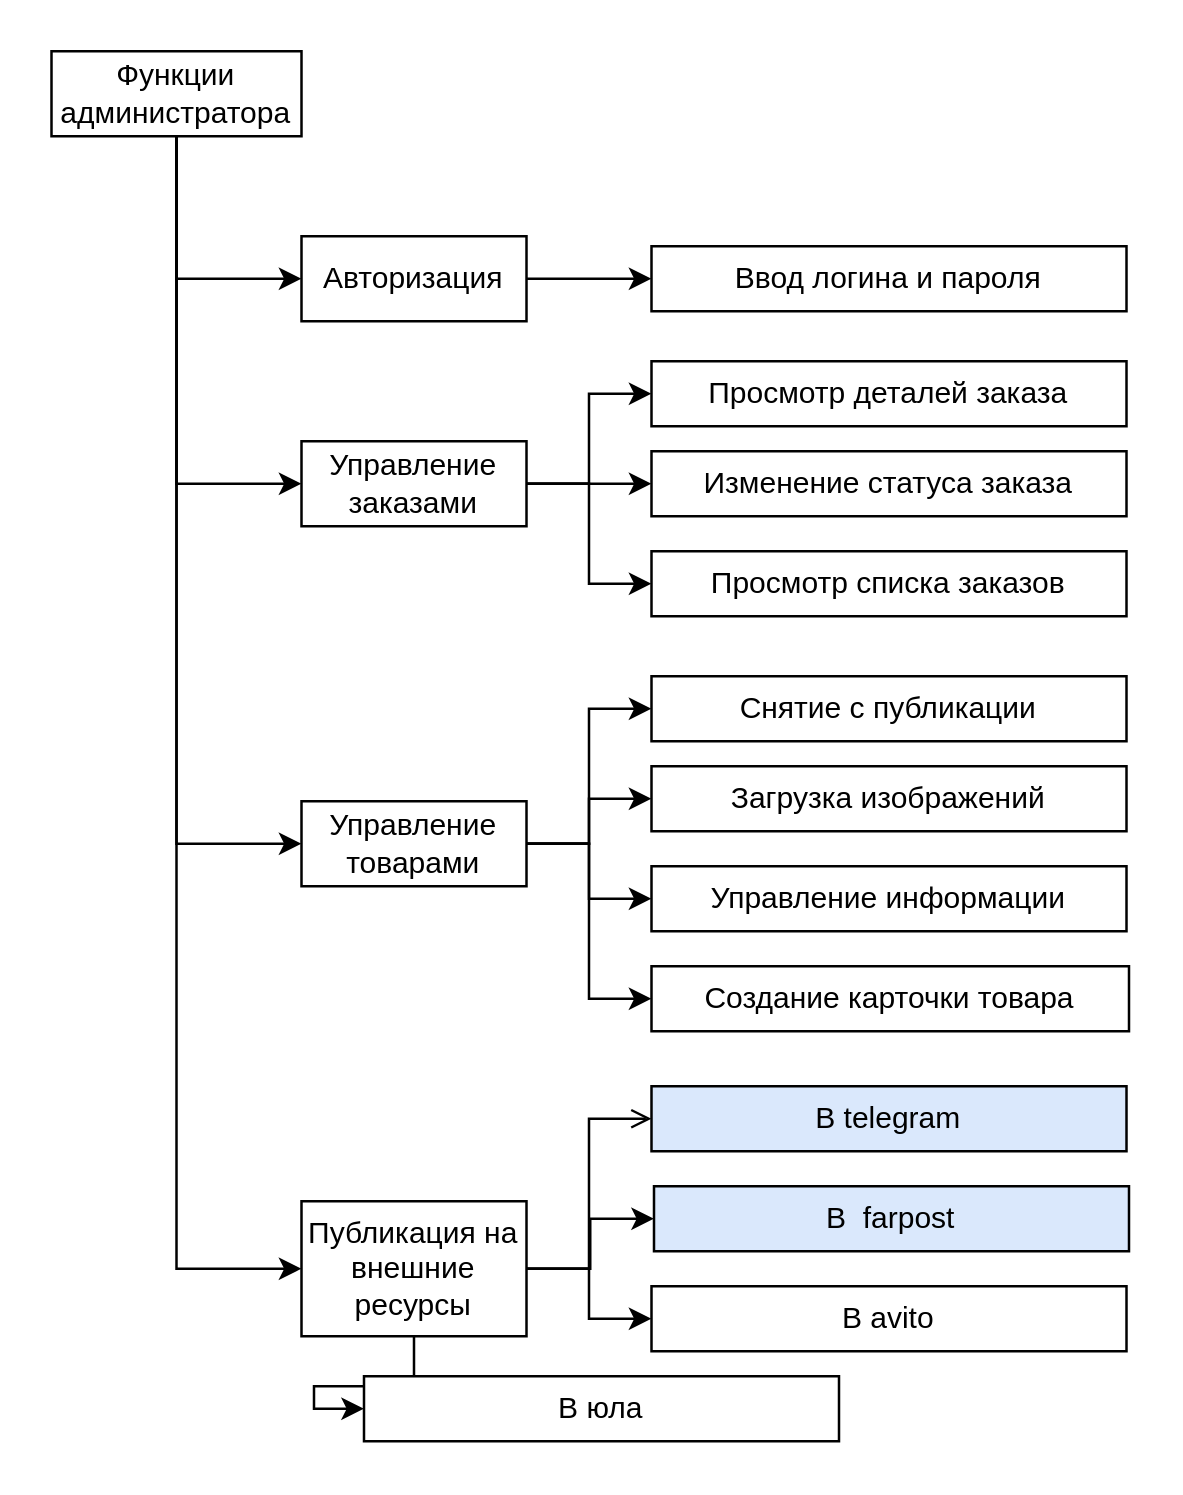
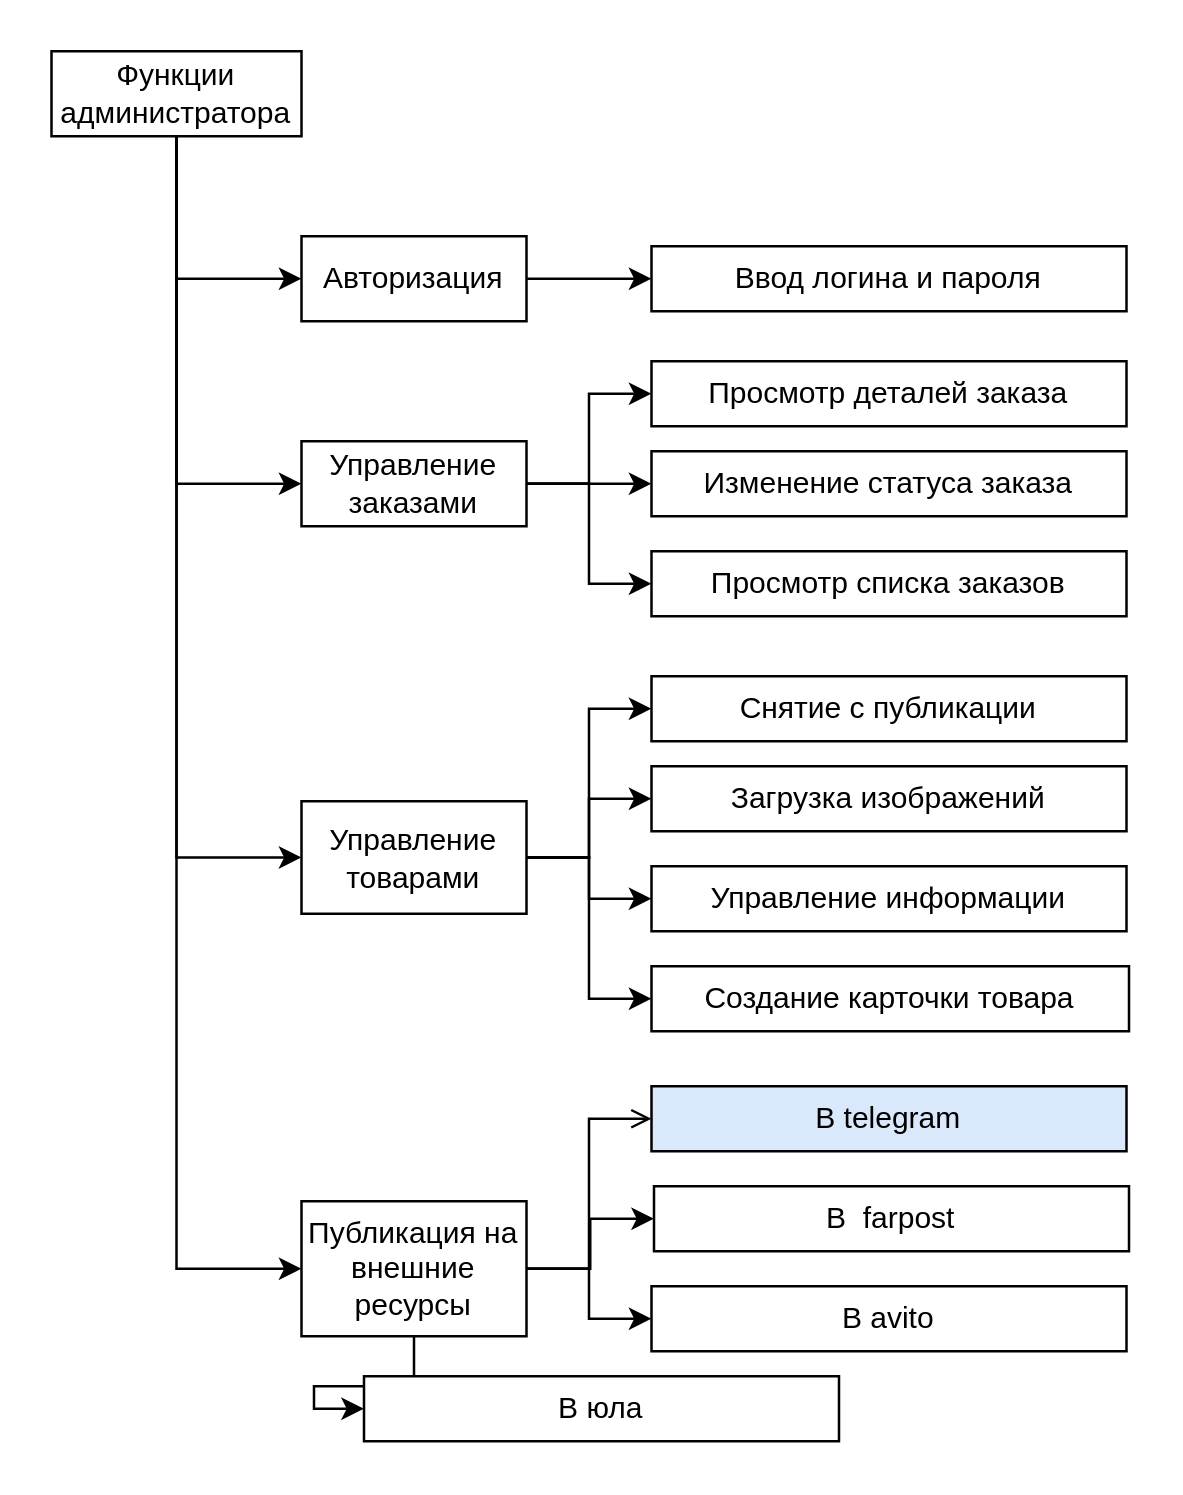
node "Управление товарами": size 225x85 -> 225x113
node "В farpost": fillcolor #dae8fc -> #ffffff
